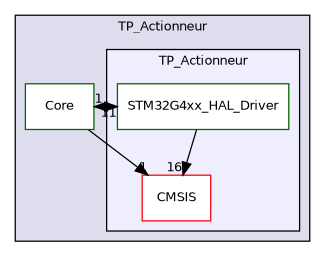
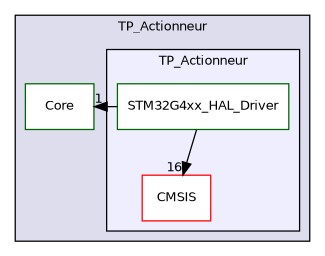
edge "Core" -> "STM32G4xx_HAL_Driver": removed
edge "Core" -> "CMSIS": removed
